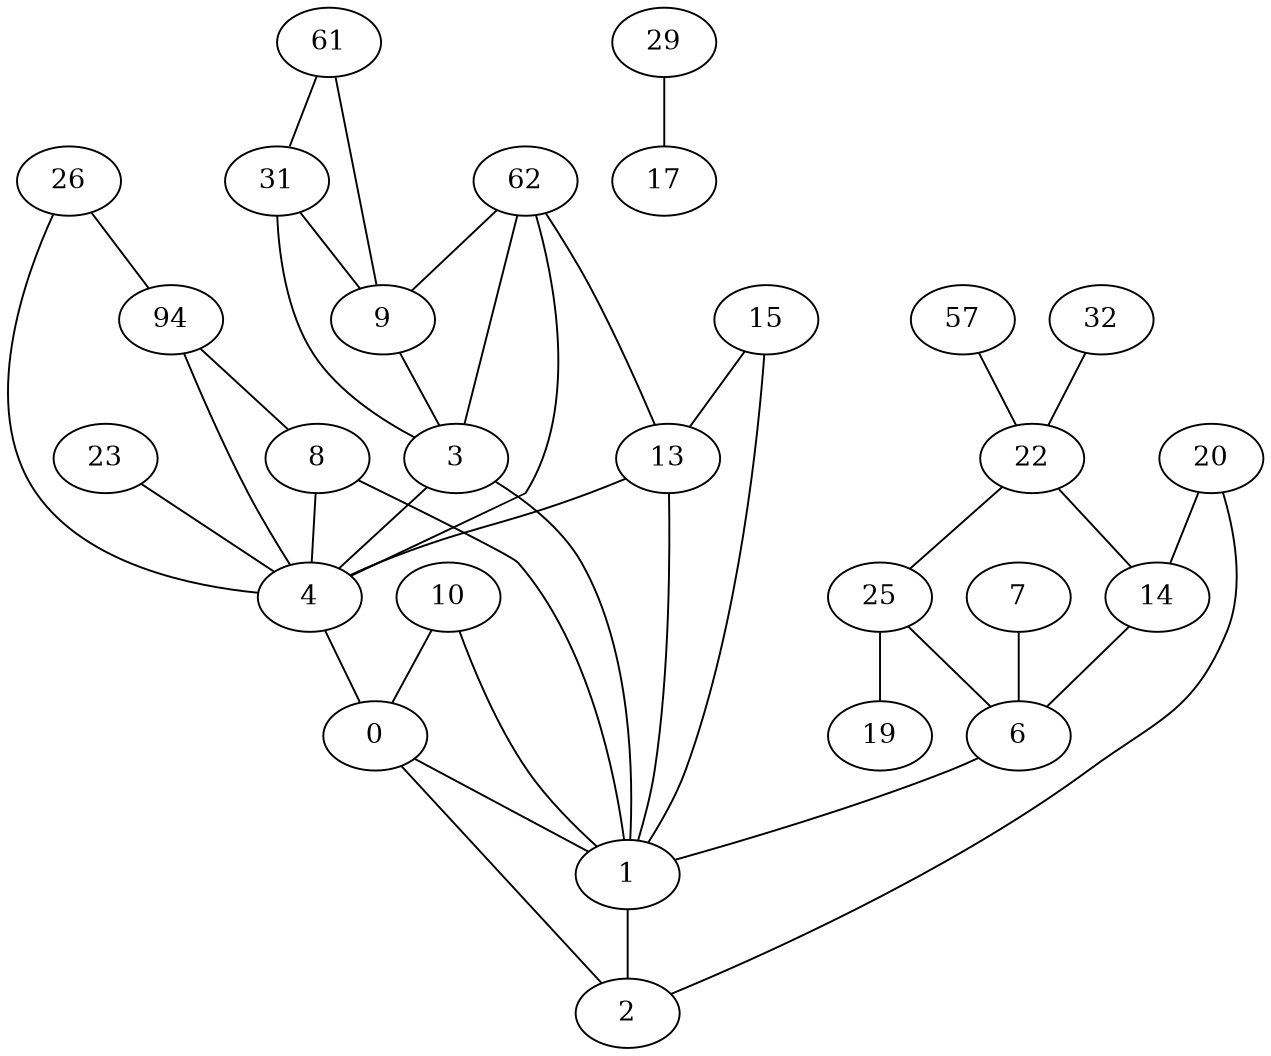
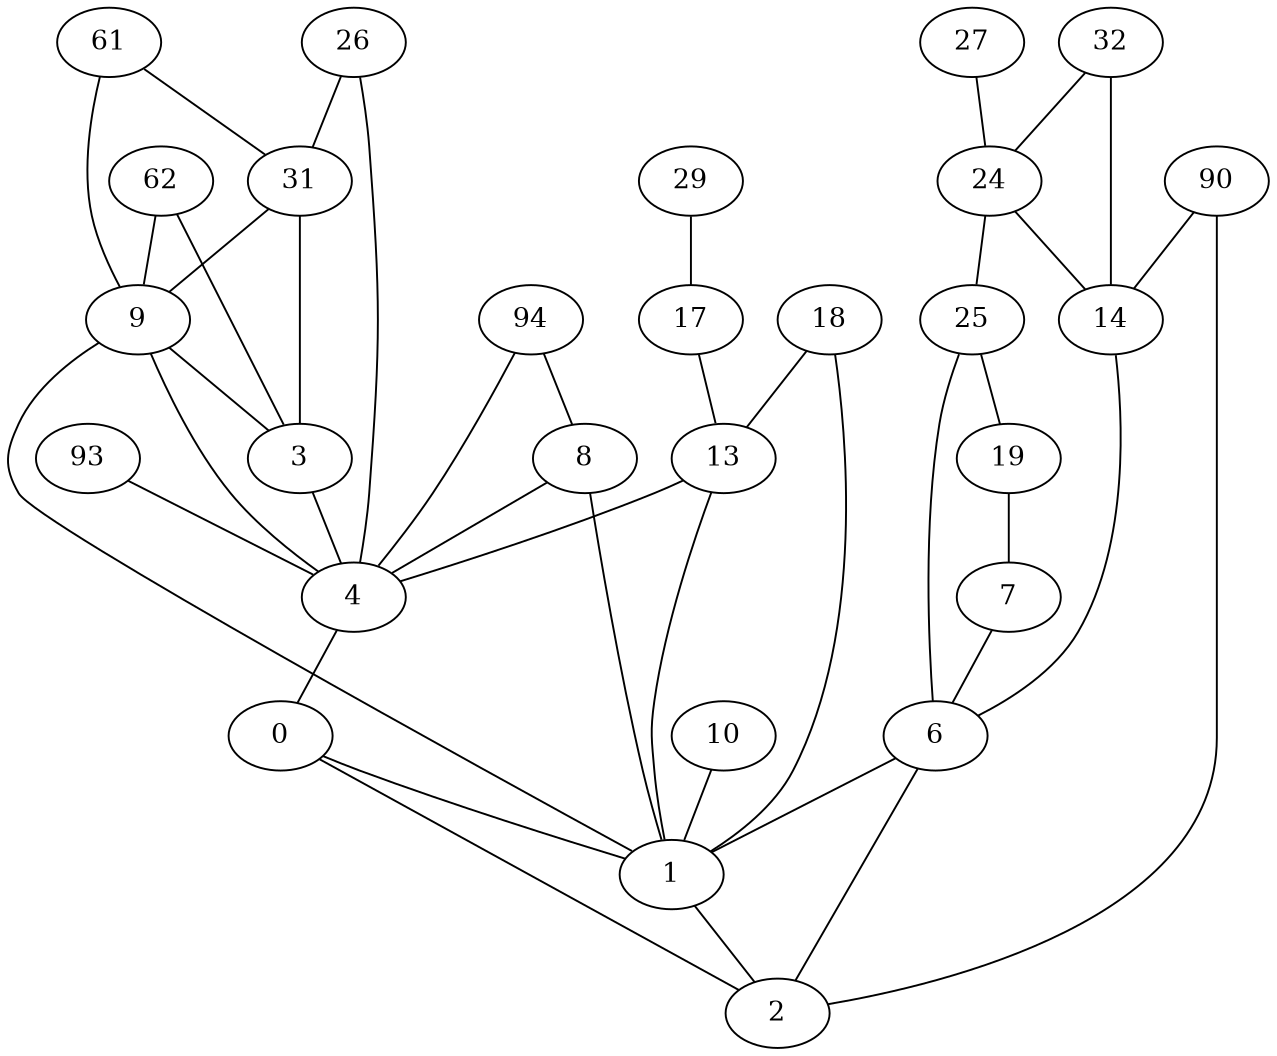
edge "32" -- "14": added
edge "26" -- "94": now "26" -- "31"
edge "62" -- "13": now "17" -- "13"
node "15": label "15" -> "18"
node "57": label "57" -> "27"
edge "62" -- "4": now "9" -- "4"
node "23": label "23" -> "93"
node "22": label "22" -> "24"
node "20": label "20" -> "90"
edge "19" -- "7": added
edge "3" -- "1": now "9" -- "1"
edge "10" -- "0": removed
edge "6" -- "2": added
